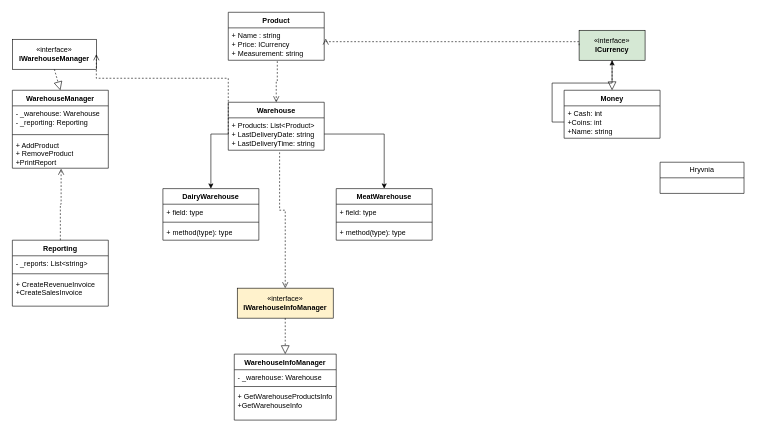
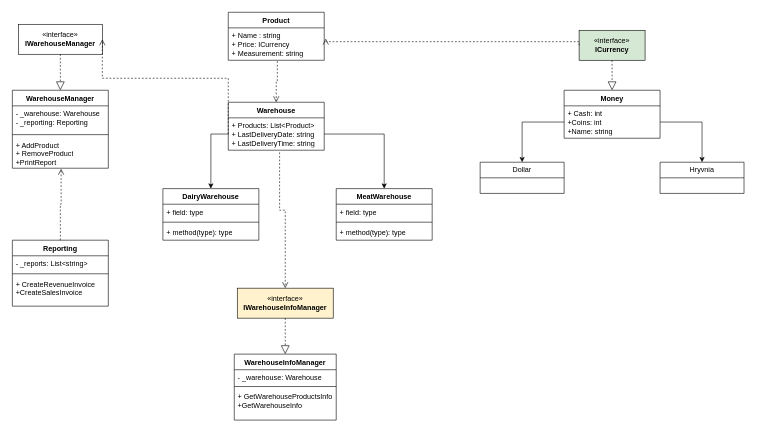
node "«interface» IWarehouseManager": moved (54, 54) -> (60, 39)
edge "+ Cash: int +Coins: int +Name: string" -> "«interface» ICurrency": now "+ Cash: int +Coins: int +Name: string" -> "Hryvnia"
edge "+ Cash: int +Coins: int +Name: string" -> "Dollar": added
node "Dollar": added
